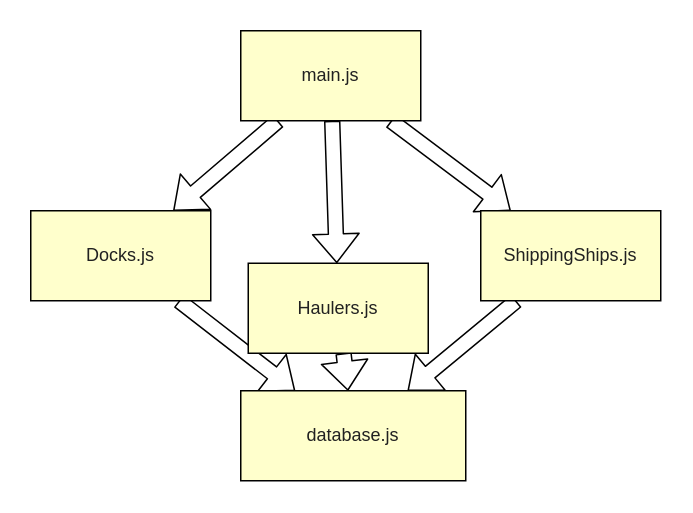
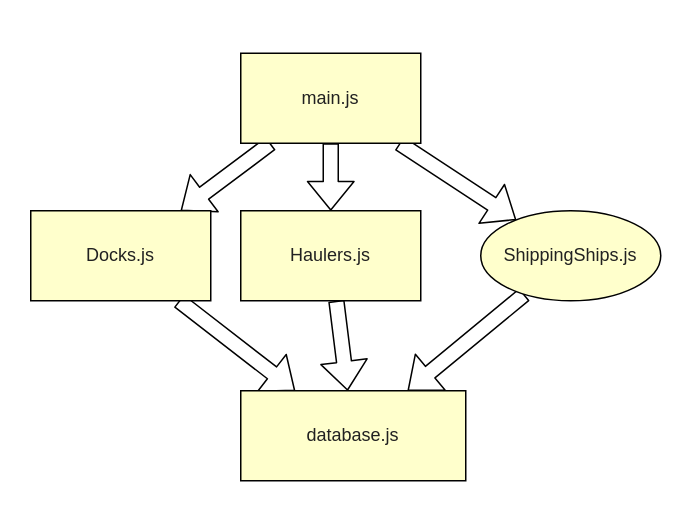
node "main.js": moved (331, 76) -> (331, 98)
node "ShippingShips.js": shape rectangle -> ellipse
node "Haulers.js": moved (338, 308) -> (331, 256)
